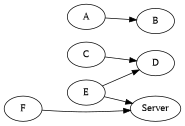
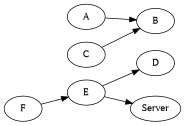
edge "C" -> "D": now "C" -> "B"
edge "F" -> "Server": now "F" -> "E"
